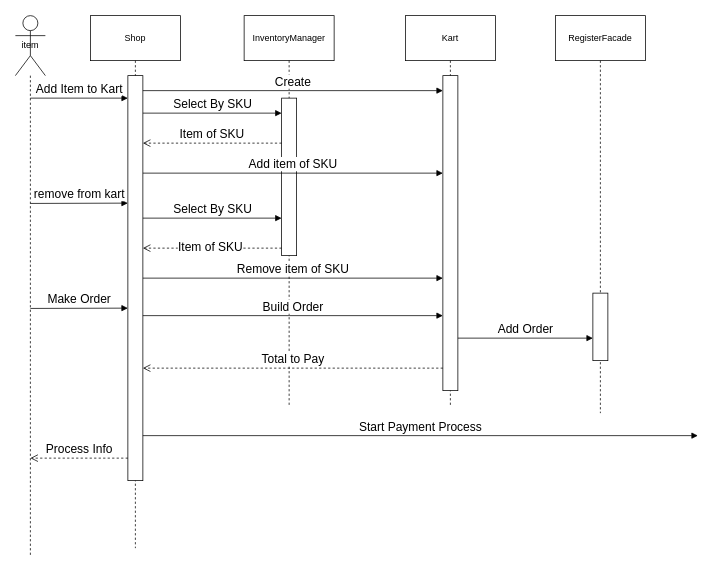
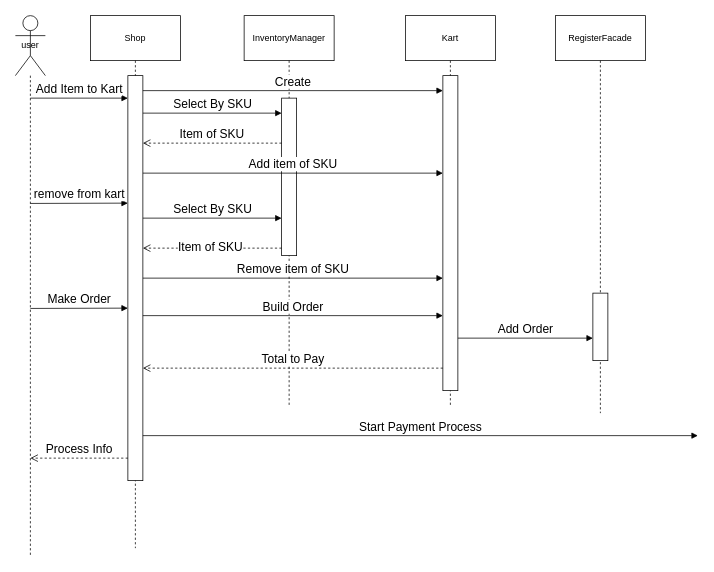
node "item": label "item" -> "user"
